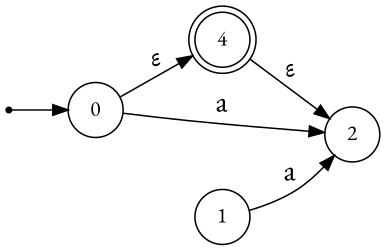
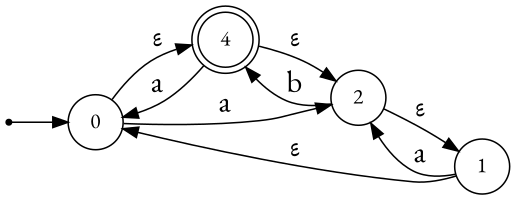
edge "4" -> "0": added, label "a"
edge "2" -> "4": added, label "b"
edge "2" -> "1": added, label "ε"
edge "1" -> "0": added, label "ε"
